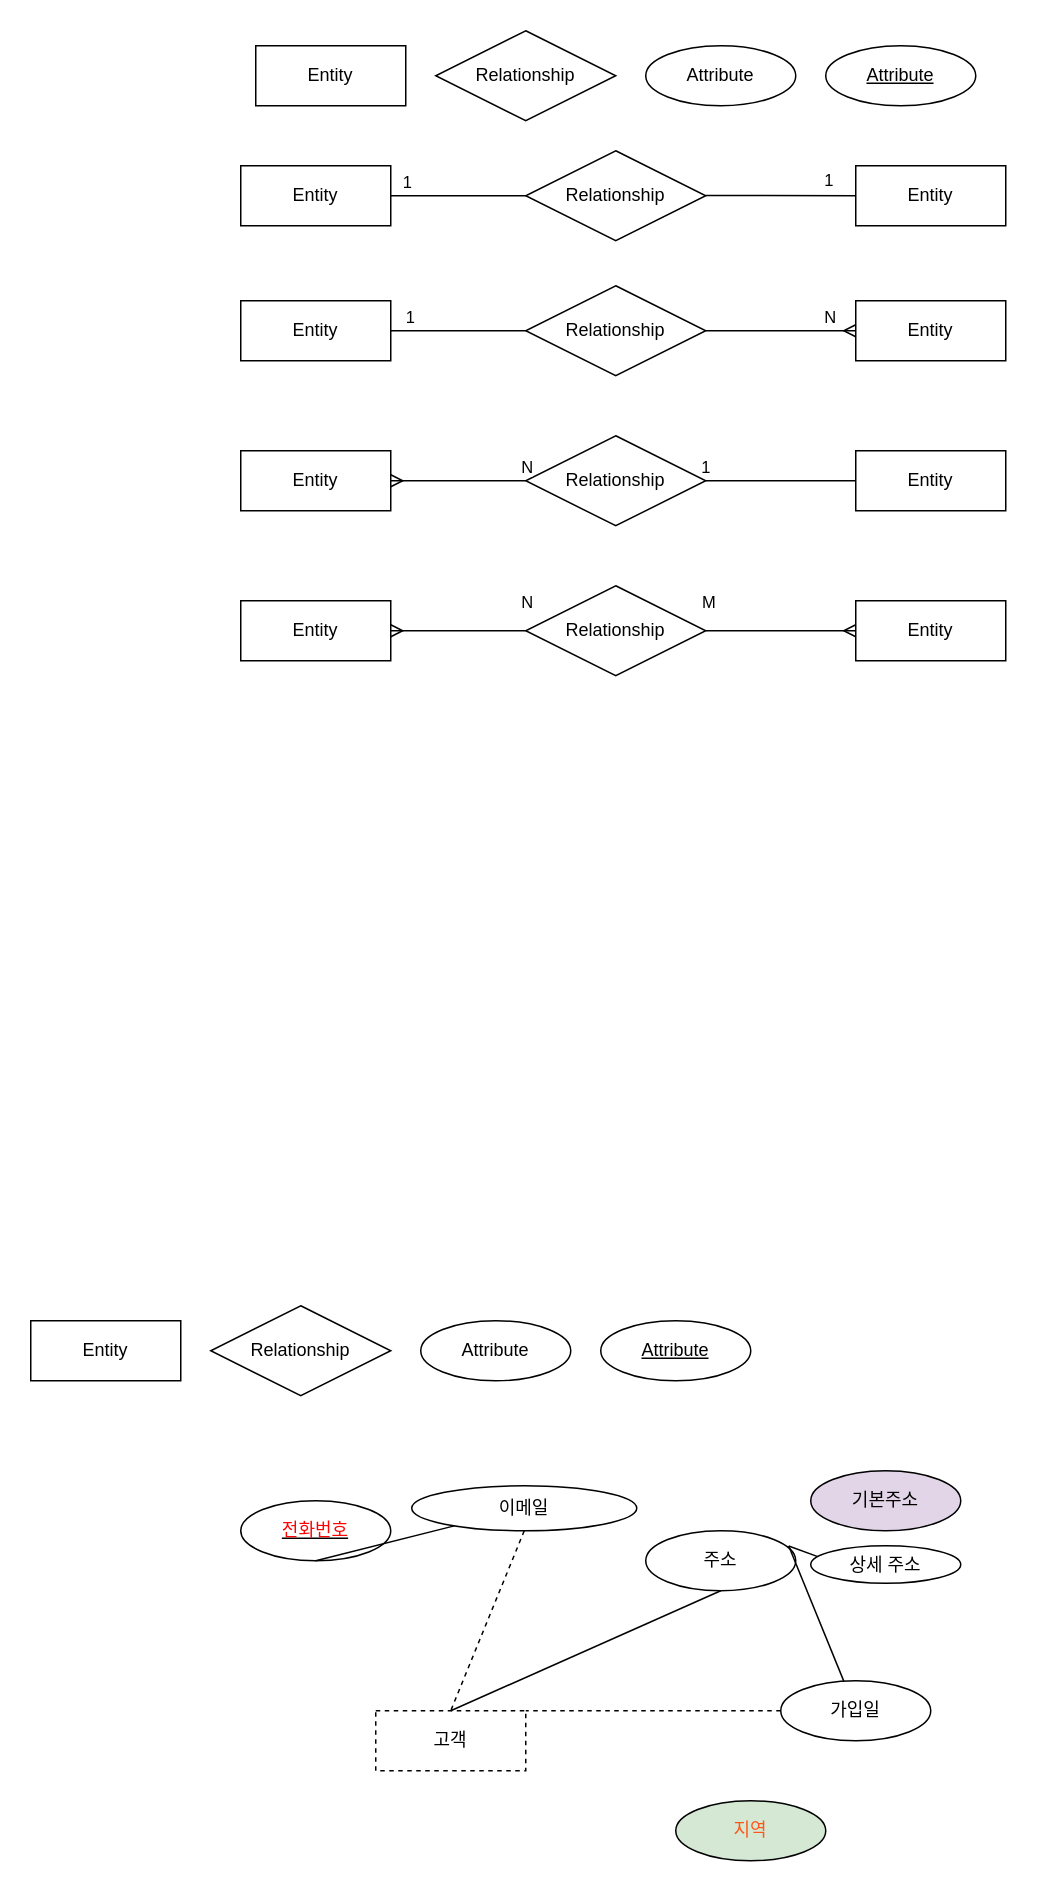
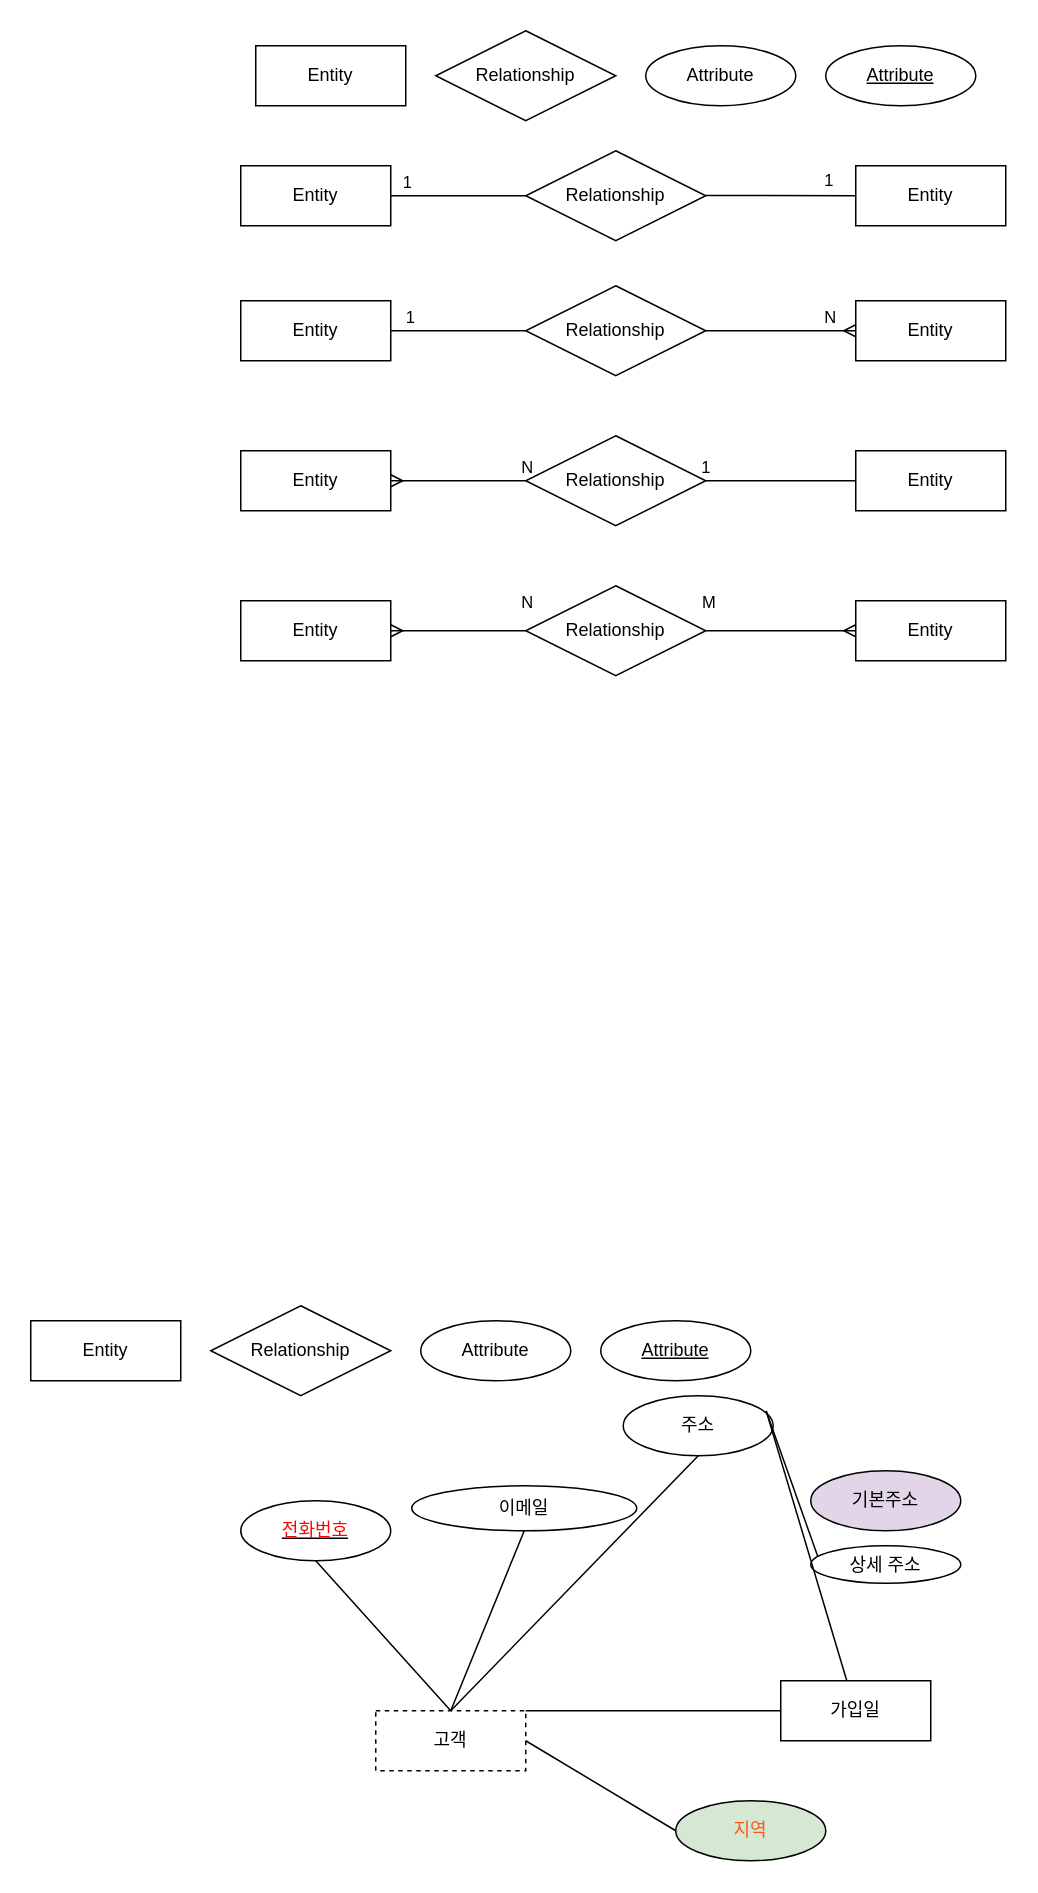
edge "이메일" -- "전화번호": now "고객" -- "전화번호"
node "주소": moved (721, 1561) -> (698, 1426)
edge "이메일" -- "고객": style dashed -> solid
edge "가입일" -- "고객": style dashed -> solid
node "가입일": shape ellipse -> rectangle
edge "고객" -- "지역": added
